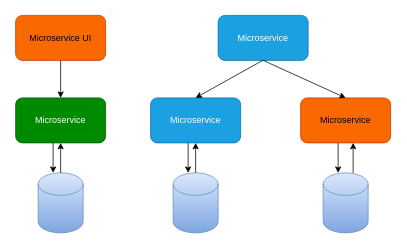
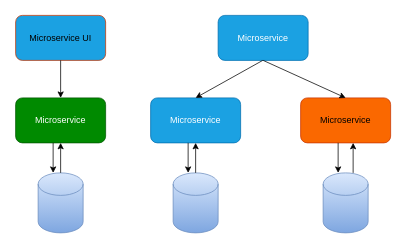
node "Microservice UI": fillcolor #fa6800 -> #1ba1e2
